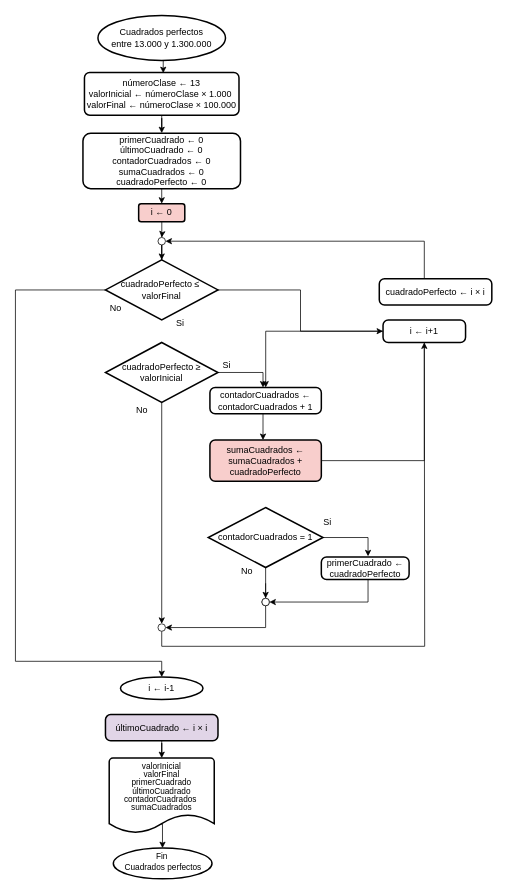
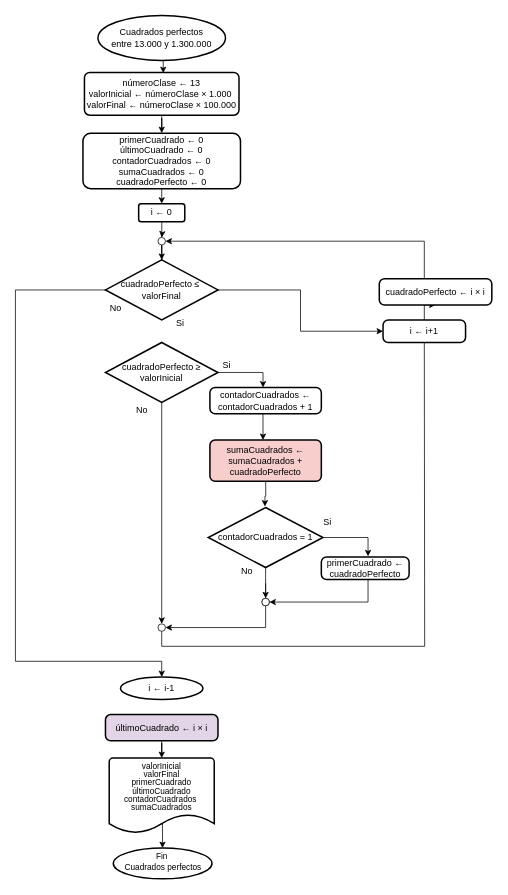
node "i ← 0": fillcolor #f8cecc -> #ffffff
edge "i ← i+1" -> "contadorCuadrados ← contadorCuadrados + 1": now "i ← i+1" -> "cuadradoPerfecto ← i × i"
edge "sumaCuadrados ← sumaCuadrados + cuadradoPerfecto" -> "i ← i+1": now "sumaCuadrados ← sumaCuadrados + cuadradoPerfecto" -> "contadorCuadrados = 1"
